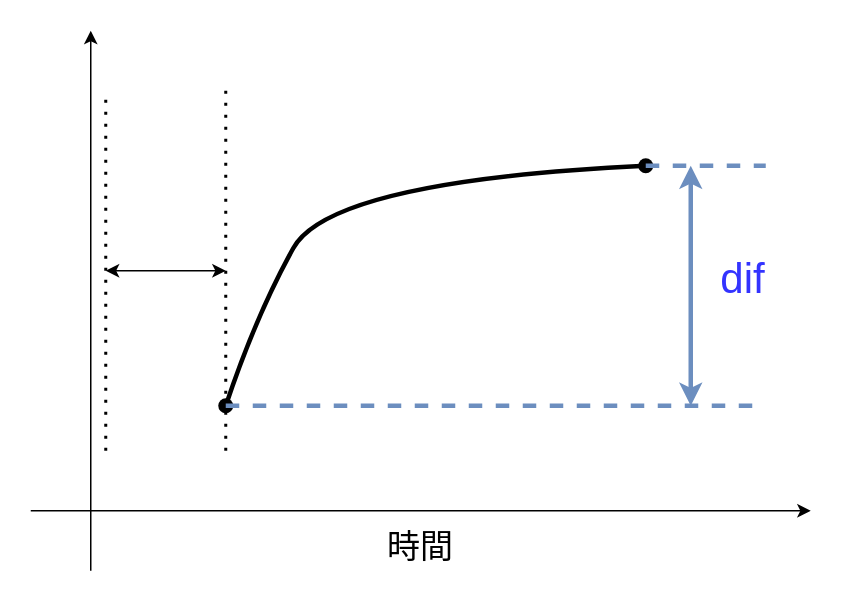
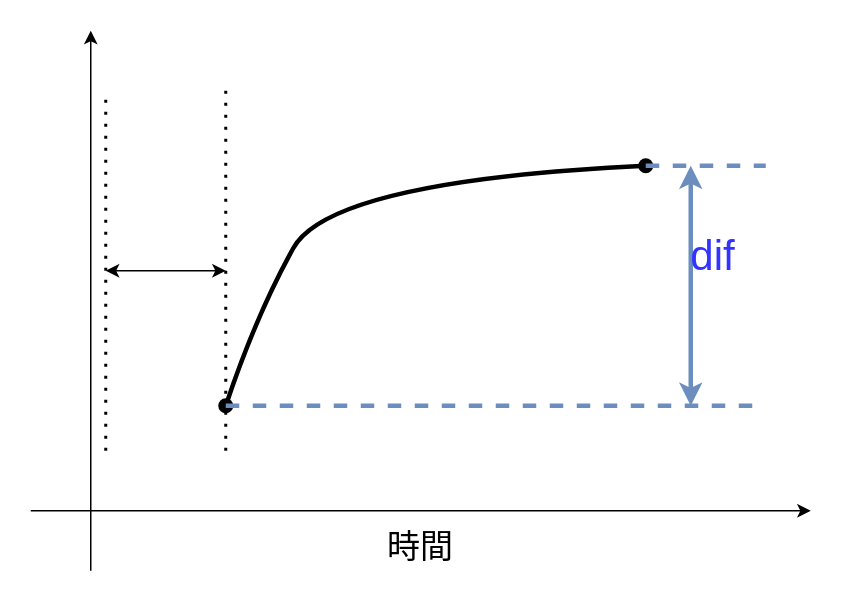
node "dif": moved (743, 278) -> (713, 256)
